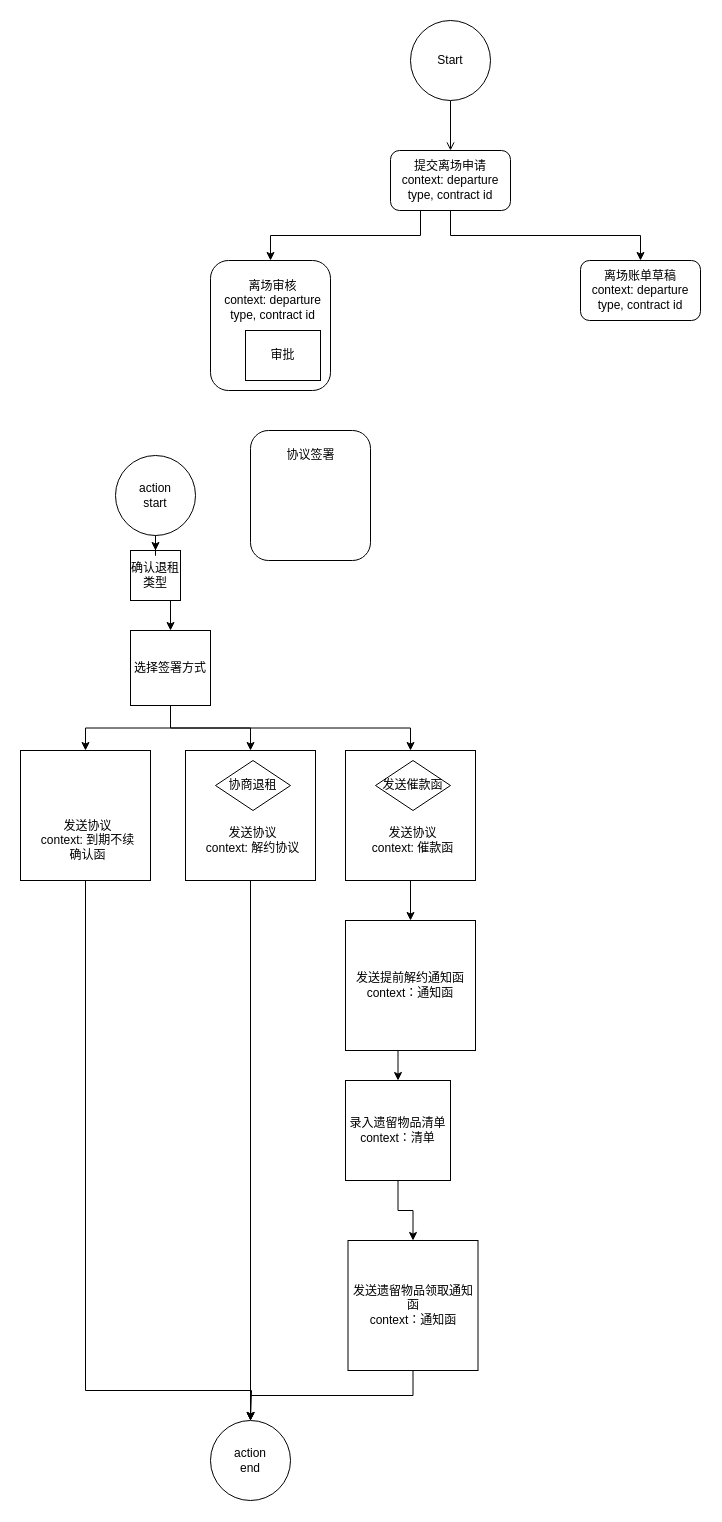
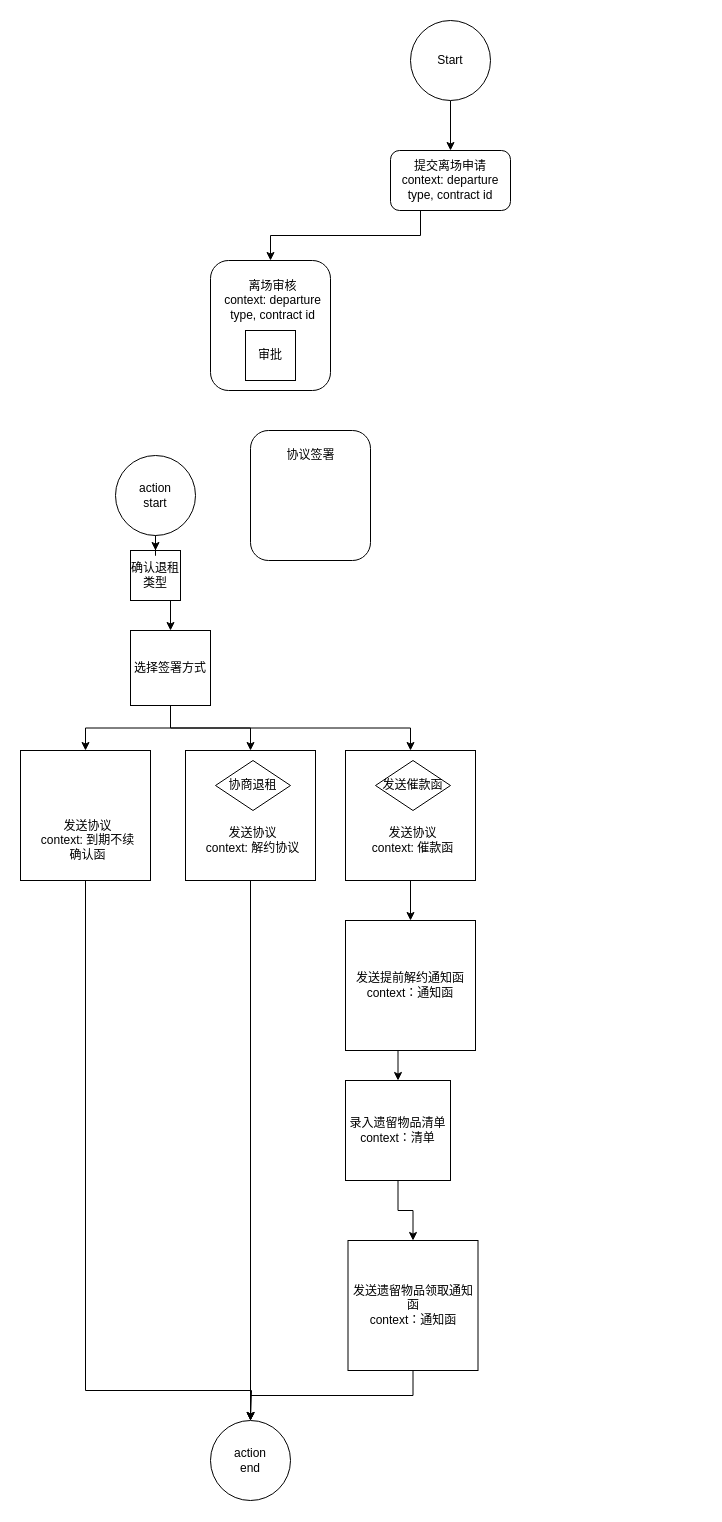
edge "Start" -> "提交离场申请 context: departure type, contract id": arrowhead open -> classic
edge "提交离场申请 context: departure type, contract id" -> "离场账单草稿 context: departure type, contract id": removed
node "离场账单草稿 context: departure type, contract id": removed
node "审批": size 75x50 -> 50x50
